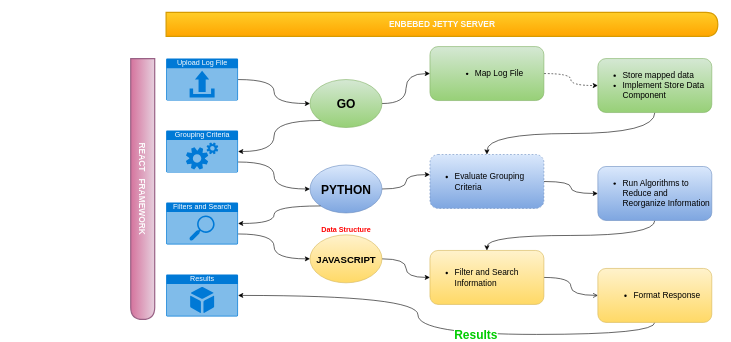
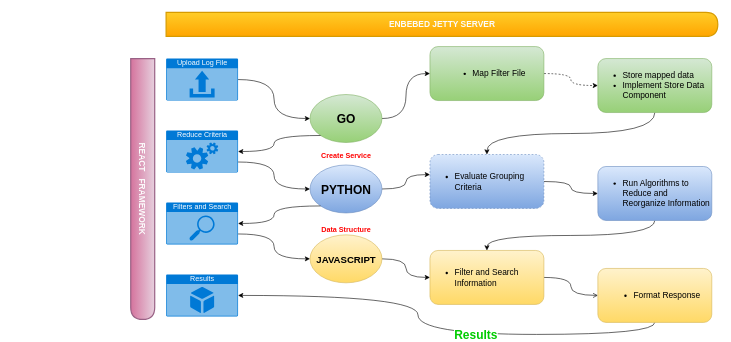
node "Map Log File": label "Map Log File" -> "Map Filter File"
node "GO": moved (346, 104) -> (346, 119)
node "Grouping Criteria": label "Grouping Criteria" -> "Reduce Criteria"
node "Create Service": added
